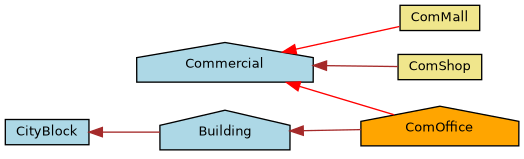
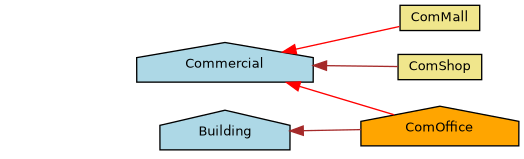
node "CityBlock": removed
